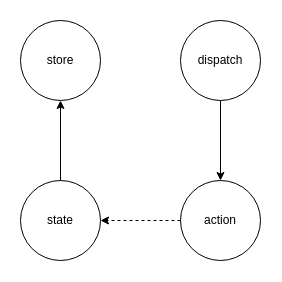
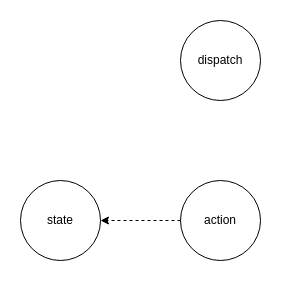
node "store": removed
edge "dispatch" -> "action": removed
edge "state" -> "store": removed
